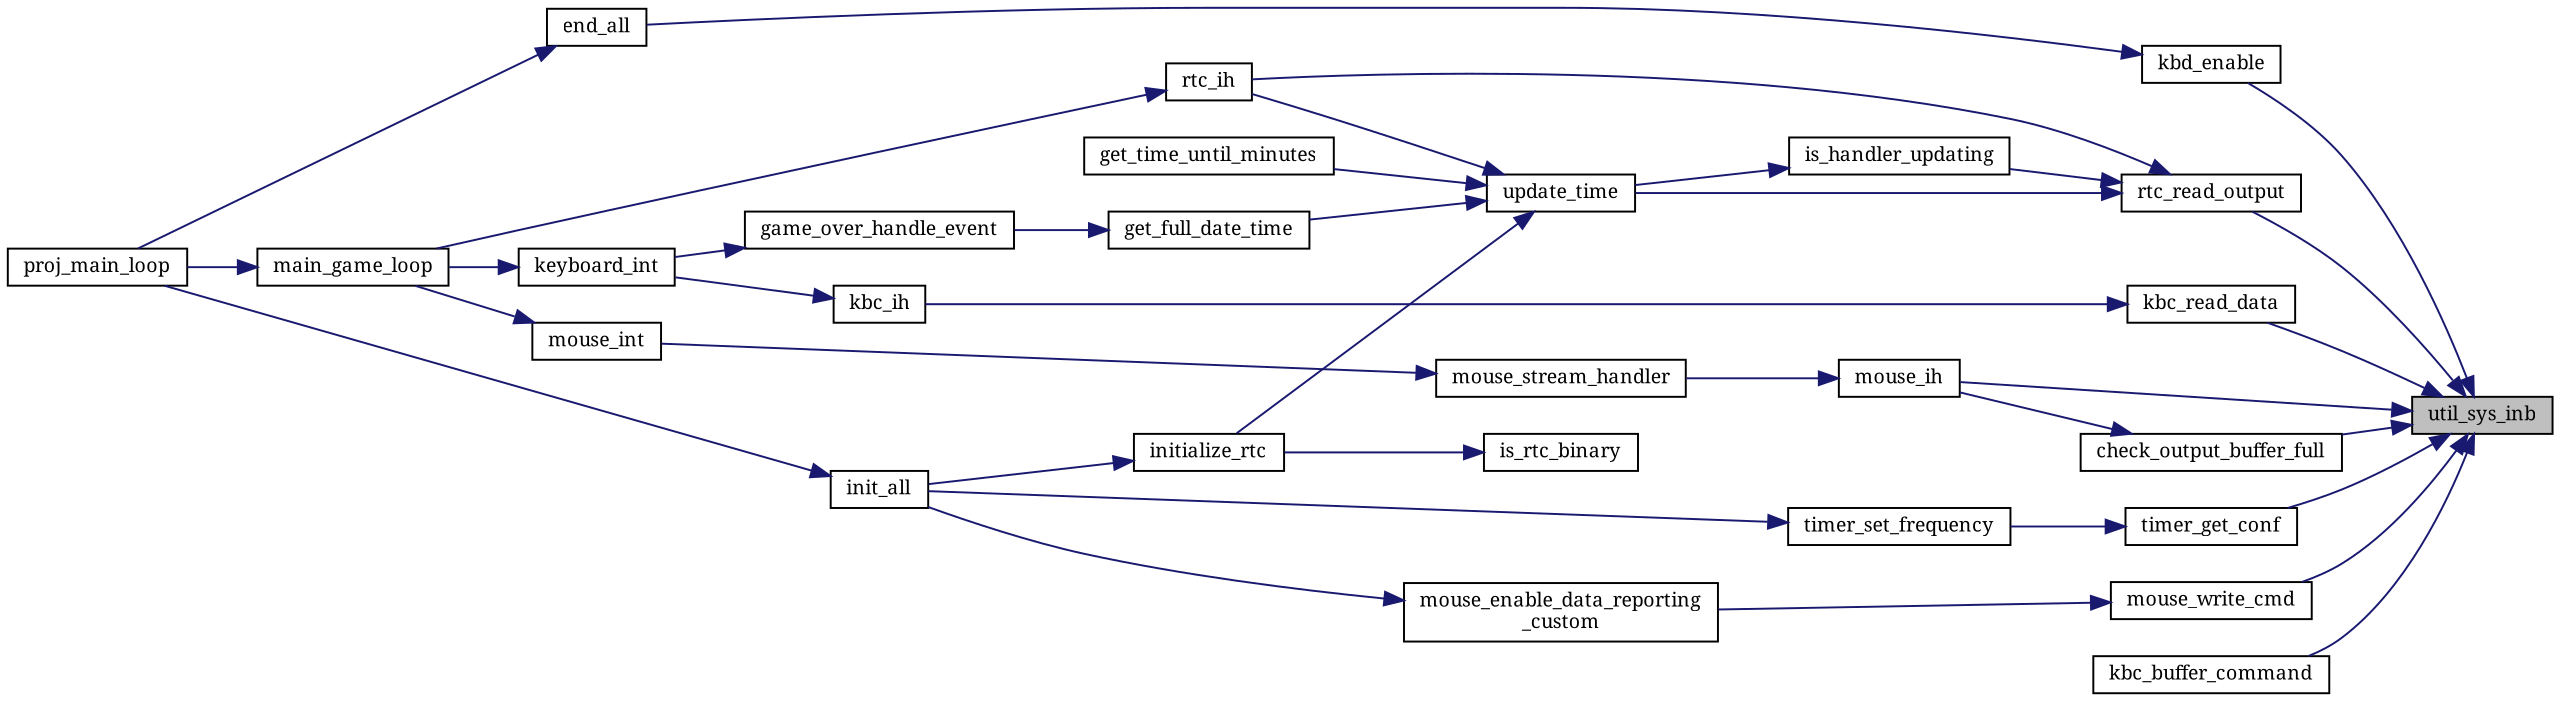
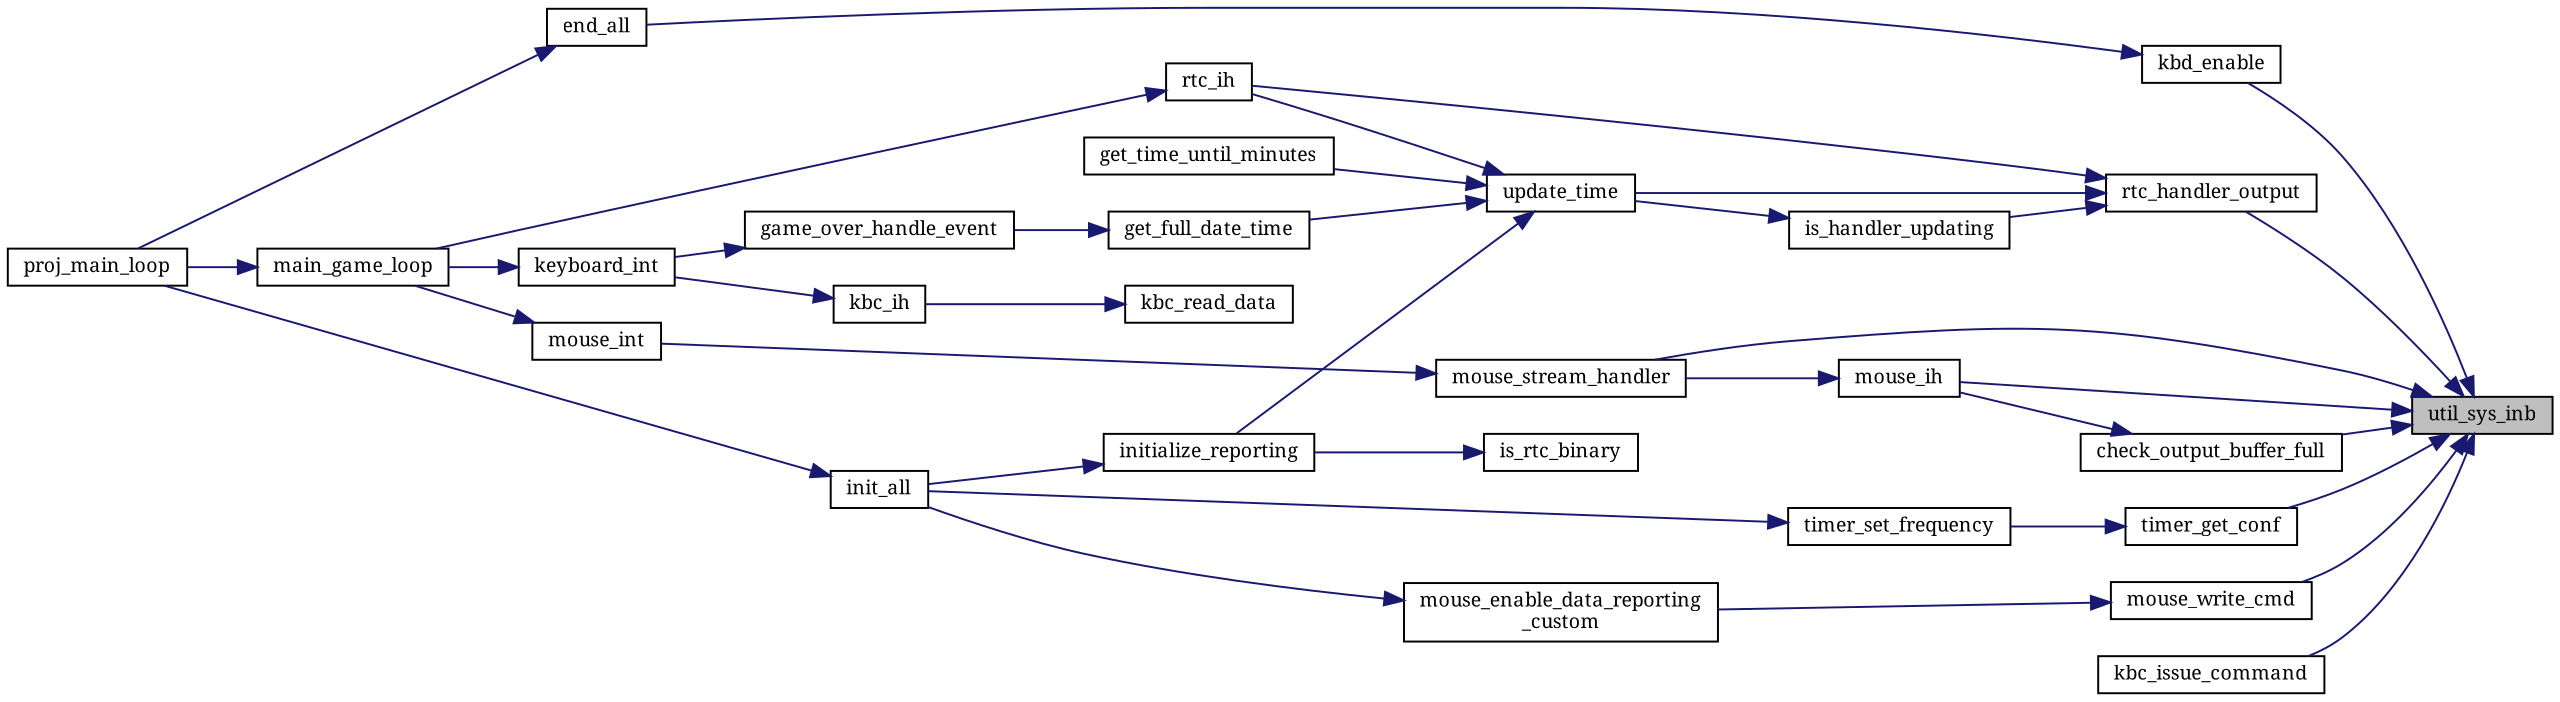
node "rtc_read_output": label "rtc_read_output" -> "rtc_handler_output"
edge "kbc_read_data" -> "util_sys_inb": now "mouse_stream_handler" -> "util_sys_inb"
node "initialize_rtc": label "initialize_rtc" -> "initialize_reporting"
node "kbc_buffer_command": label "kbc_buffer_command" -> "kbc_issue_command"
